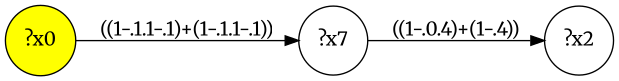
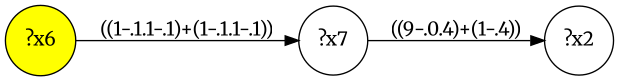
edge "?x7" -> "?x2": label "((1-.0.4)+(1-.4))" -> "((9-.0.4)+(1-.4))"
node "?x0": label "?x0" -> "?x6"
